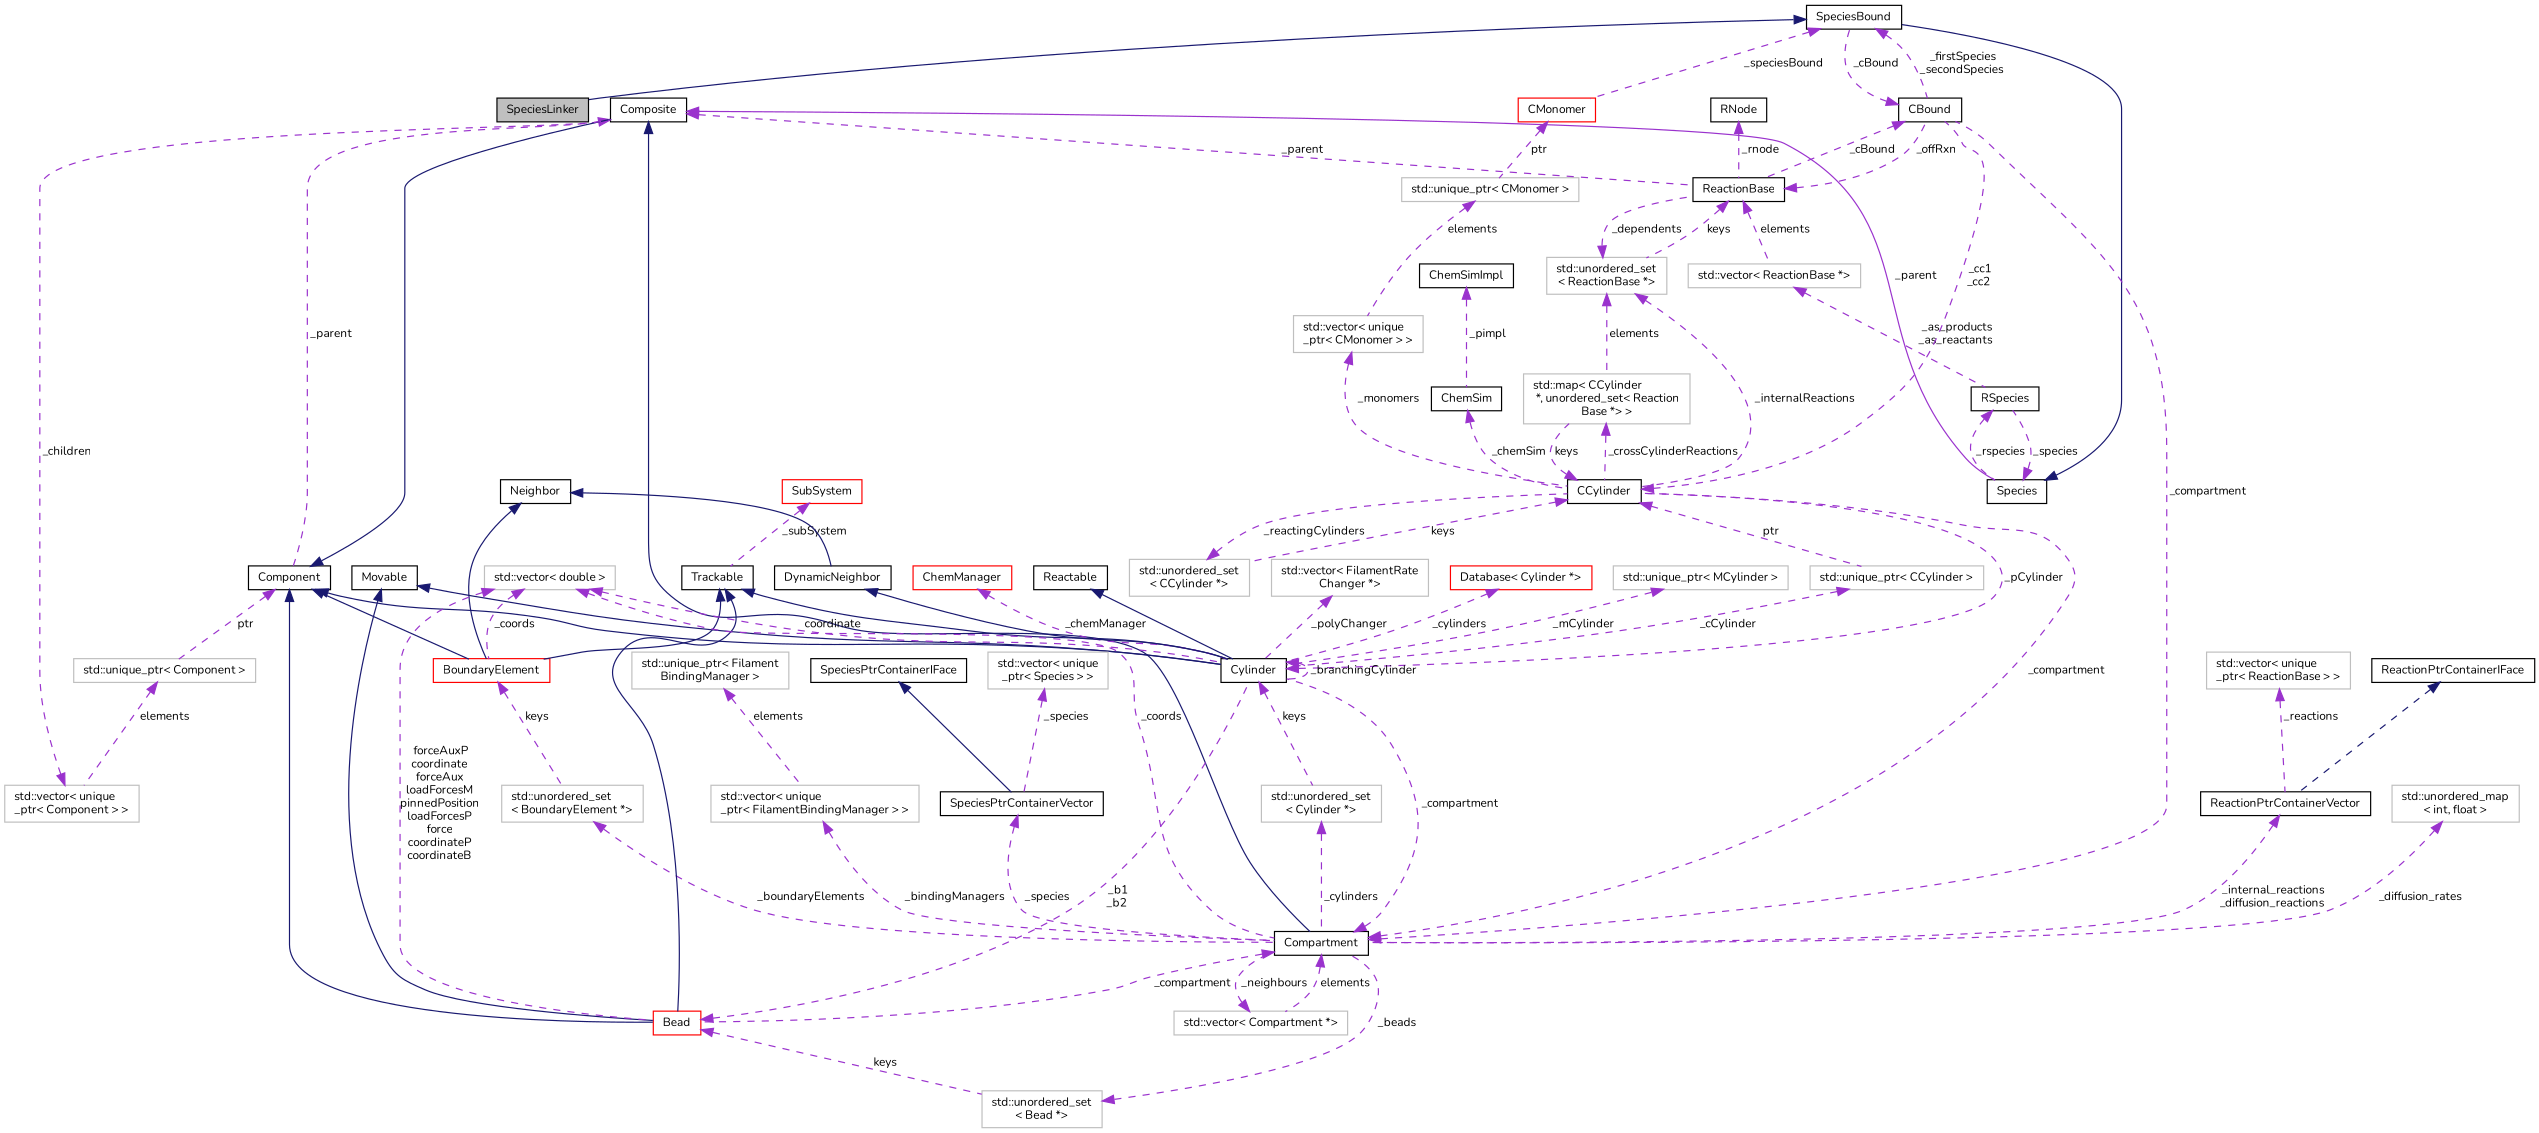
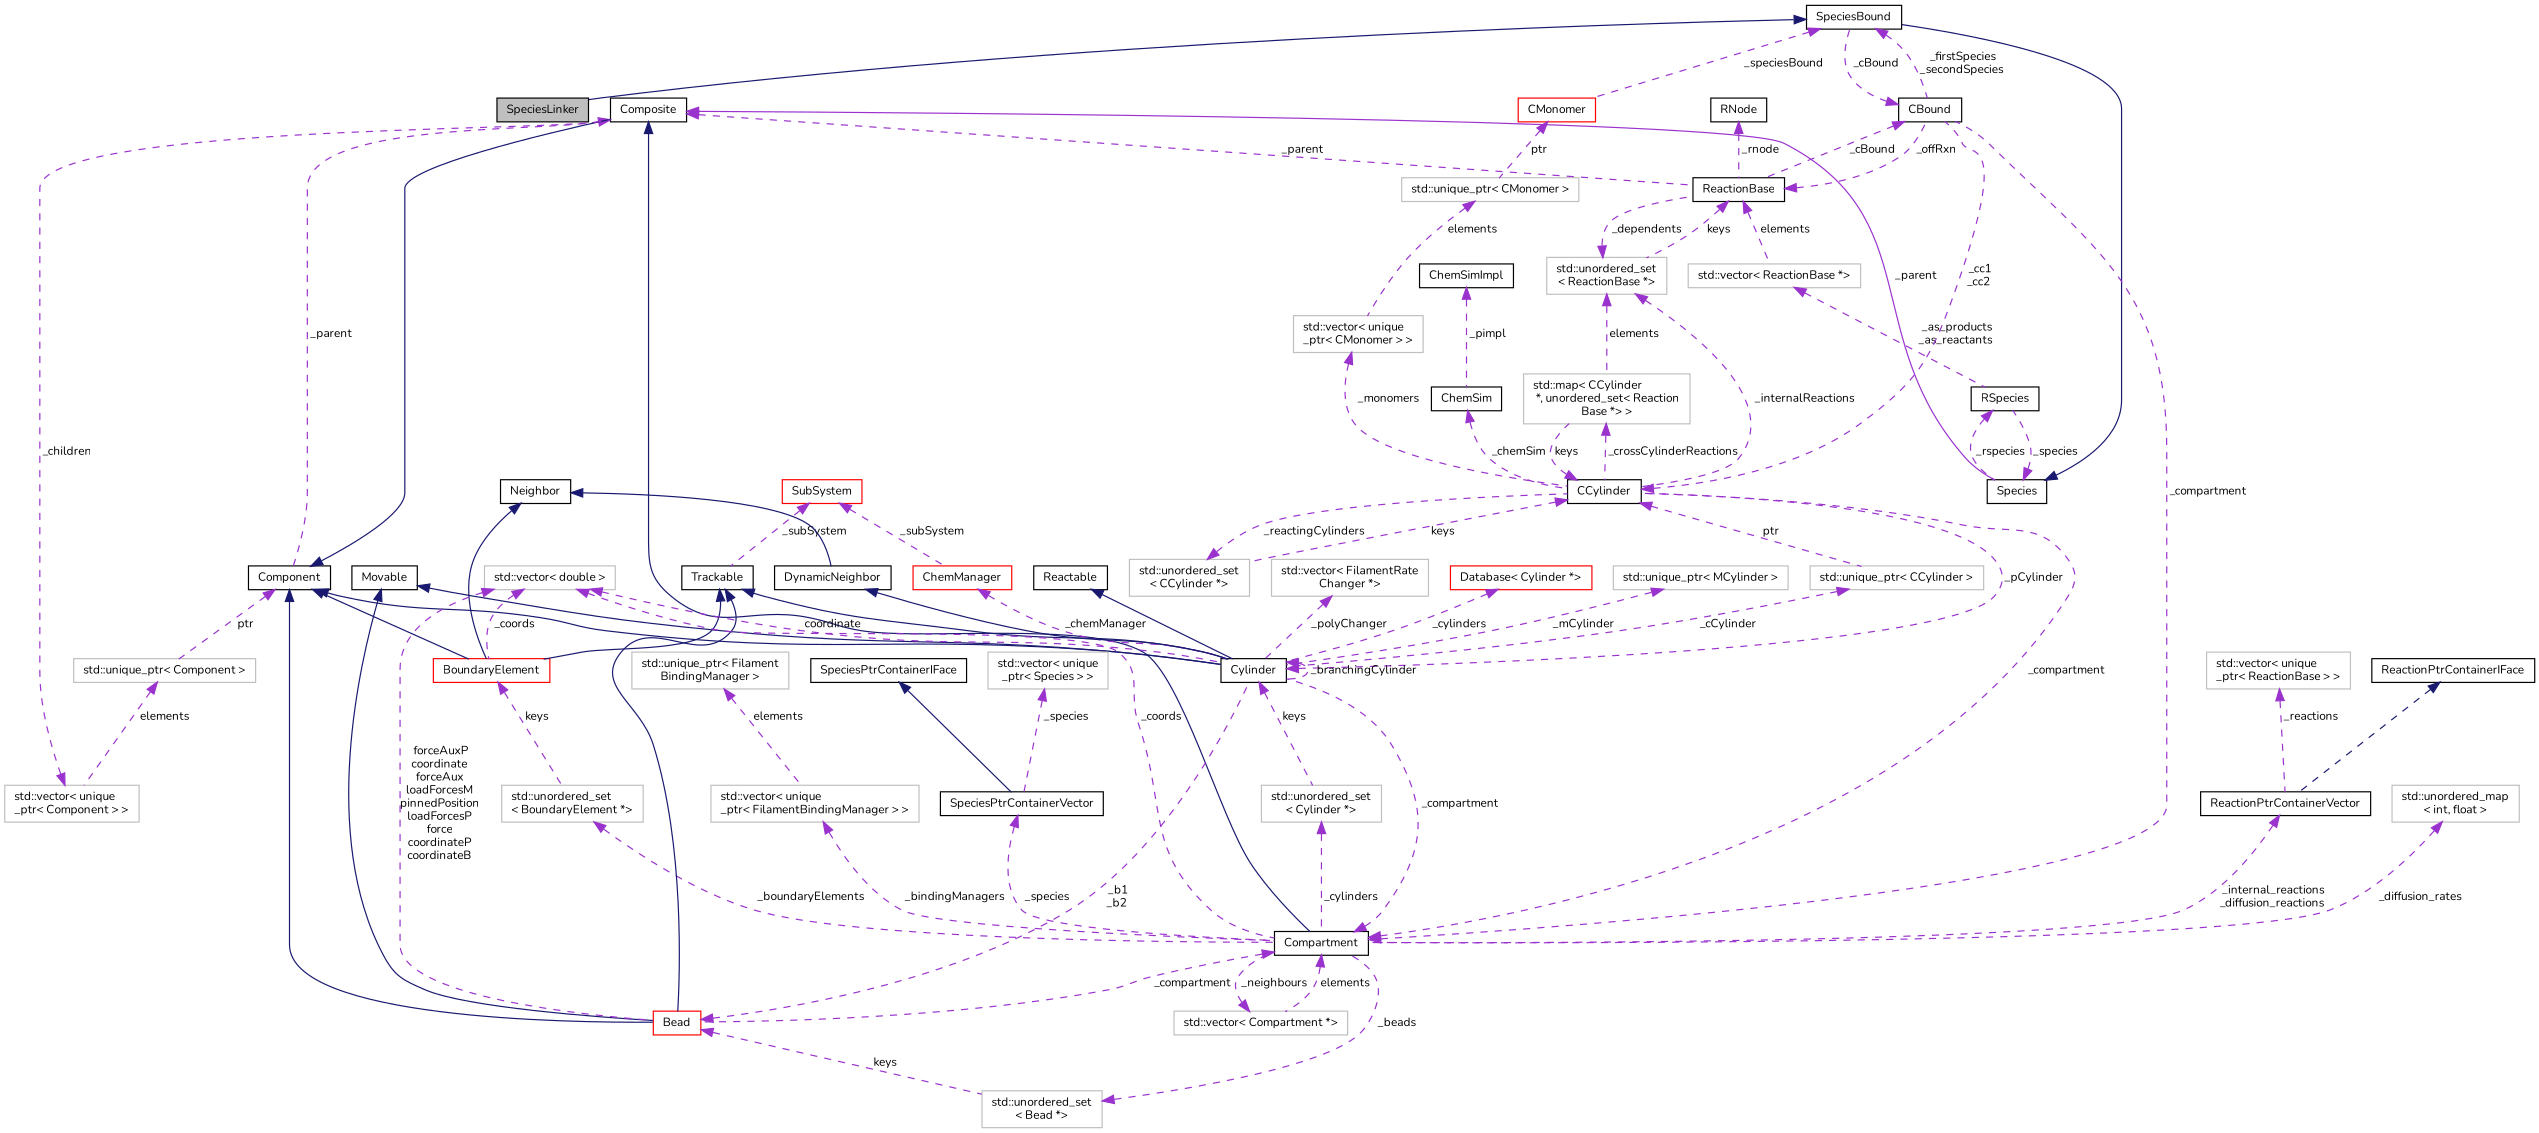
edge "ChemManager" -> "SubSystem": added, label "_subSystem"
